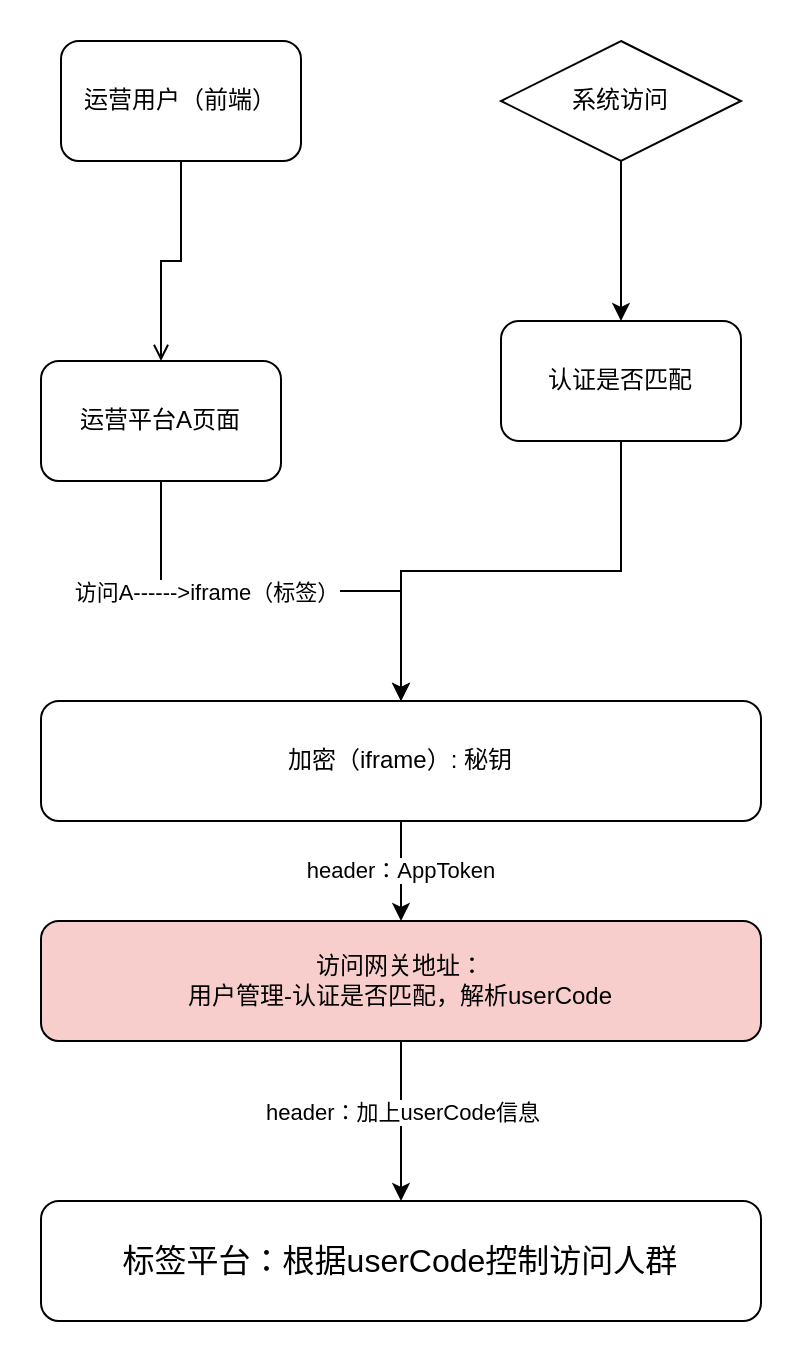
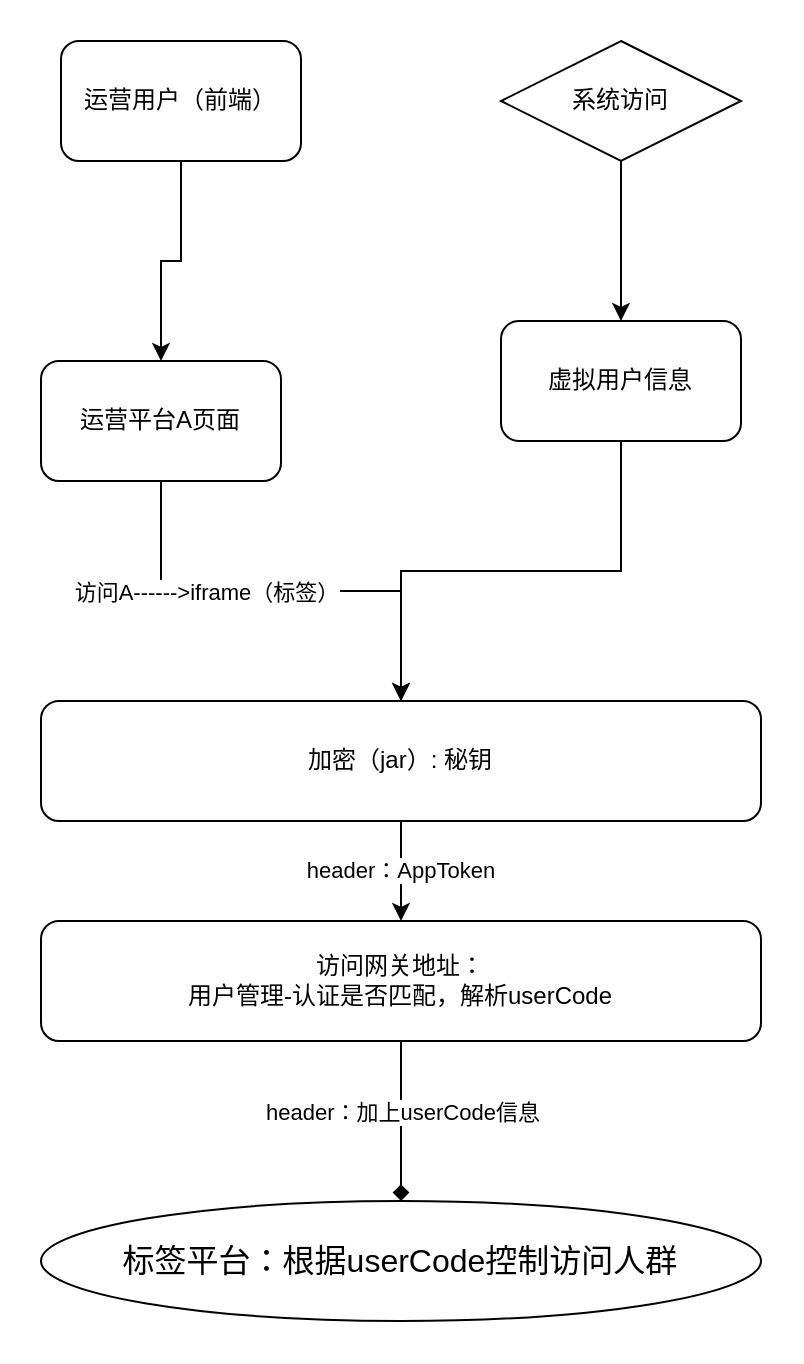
edge "运营用户（前端）" -> "运营平台A页面": arrowhead open -> classic
node "认证是否匹配": label "认证是否匹配" -> "虚拟用户信息"
node "加密（iframe）: 秘钥": label "加密（iframe）: 秘钥" -> "加密（jar）: 秘钥"
node "访问网关地址： 用户管理-认证是否匹配，解析userCode": fillcolor #f8cecc -> #ffffff
edge "访问网关地址： 用户管理-认证是否匹配，解析userCode" -> "标签平台：根据userCode控制访问人群": arrowhead classic -> diamond
node "标签平台：根据userCode控制访问人群": shape rounded rectangle -> ellipse
